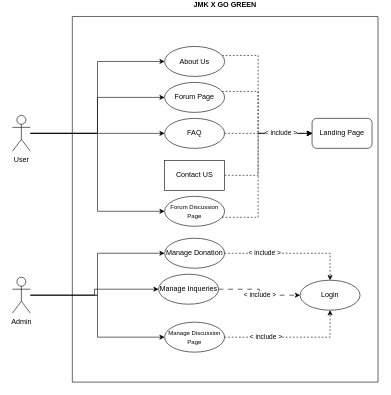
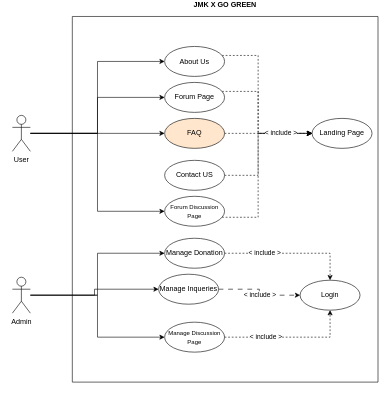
node "FAQ": fillcolor #ffffff -> #ffe6cc
node "Landing Page": shape rounded rectangle -> ellipse
node "Contact US": shape rectangle -> ellipse
